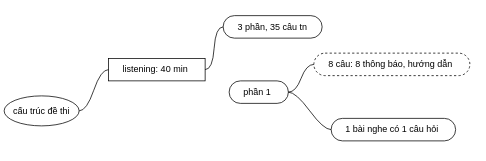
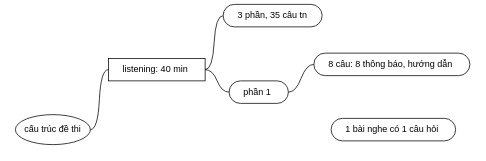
node "3 phần, 35 câu tn": moved (273, 27) -> (273, 15)
node "8 câu: 8 thông báo, hướng dẫn": style dashed -> solid
edge "listening: 40 min" -- "phần 1": added
node "cấu trúc đề thi": moved (42, 111) -> (53, 129)
edge "phần 1" -- "1 bài nghe có 1 câu hỏi": removed
